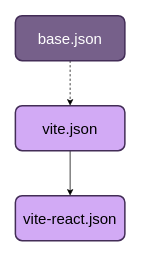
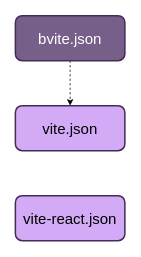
node "base.json": label "base.json" -> "bvite.json"
edge "vite.json" -> "vite-react.json": removed
